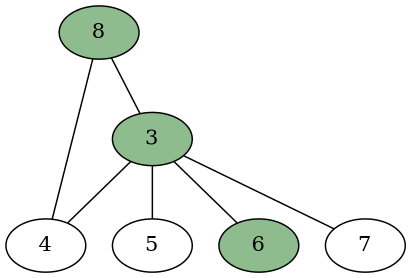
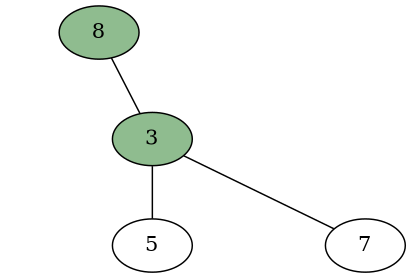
node "4": removed
node "6": removed
